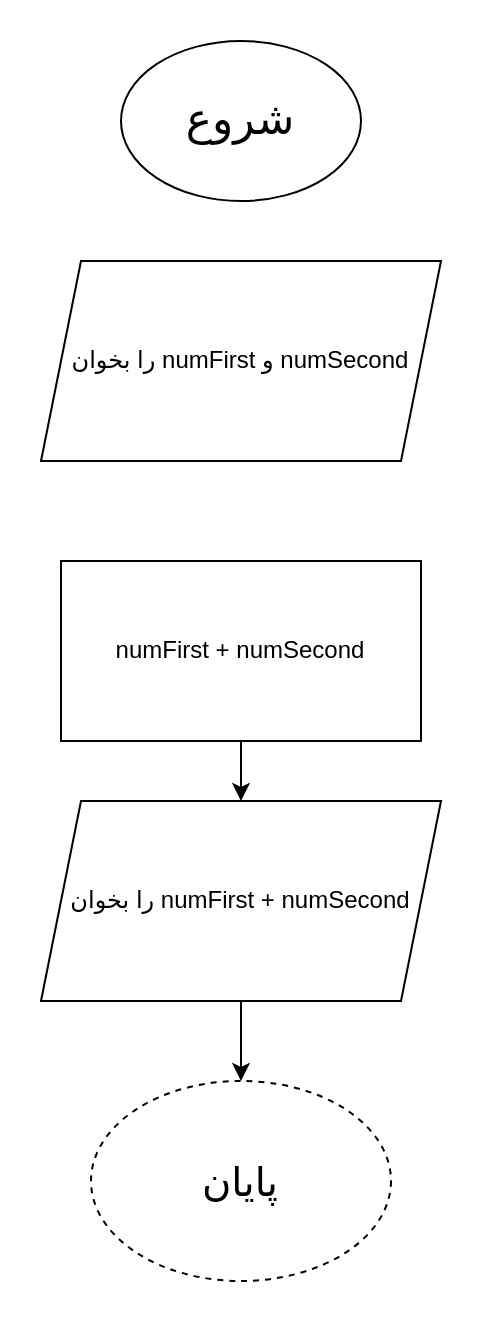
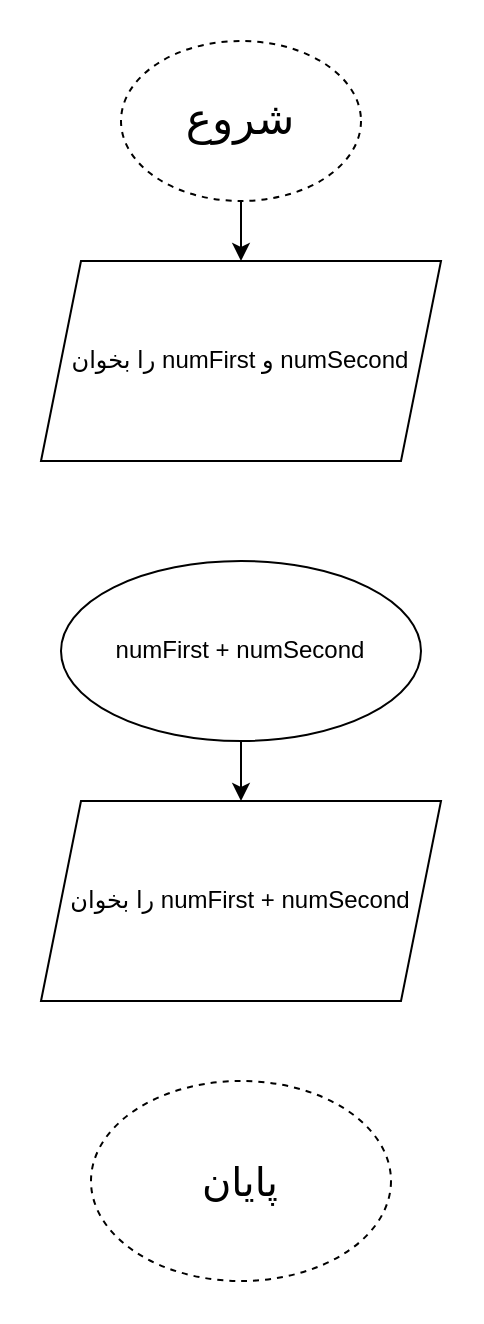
node "شروع": style solid -> dashed
edge "شروع" -> "را بخوان numFirst و numSecond": added
node "numFirst + numSecond": shape rectangle -> ellipse
edge "را بخوان numFirst + numSecond" -> "پایان": removed
